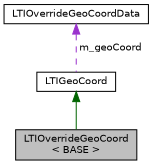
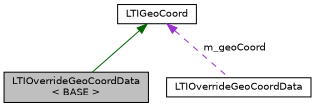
edge "LTIGeoCoord" -> "LTIOverrideGeoCoordData": reversed
node "LTIOverrideGeoCoord < BASE >": label "LTIOverrideGeoCoord < BASE >" -> "LTIOverrideGeoCoordData < BASE >"
